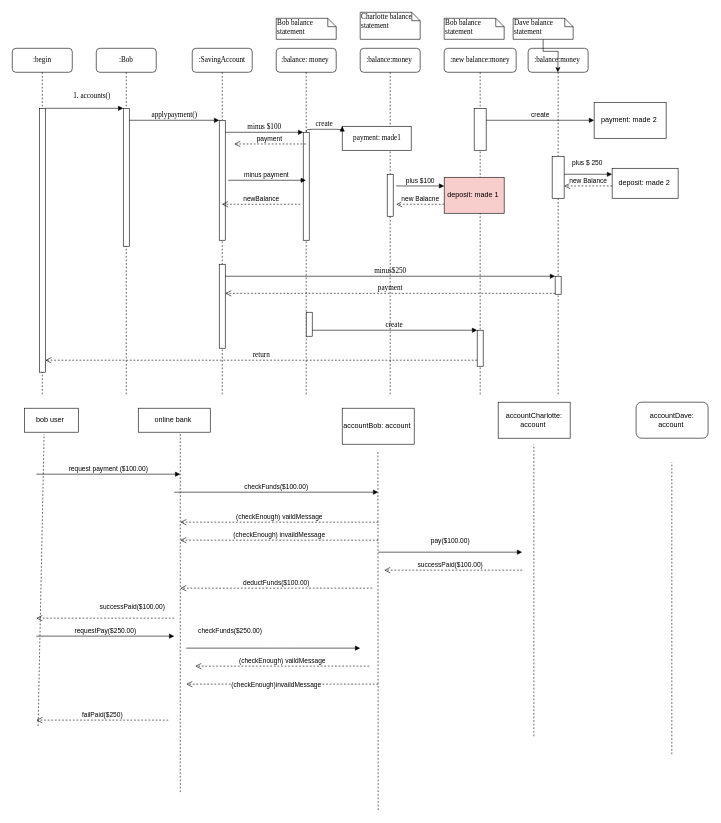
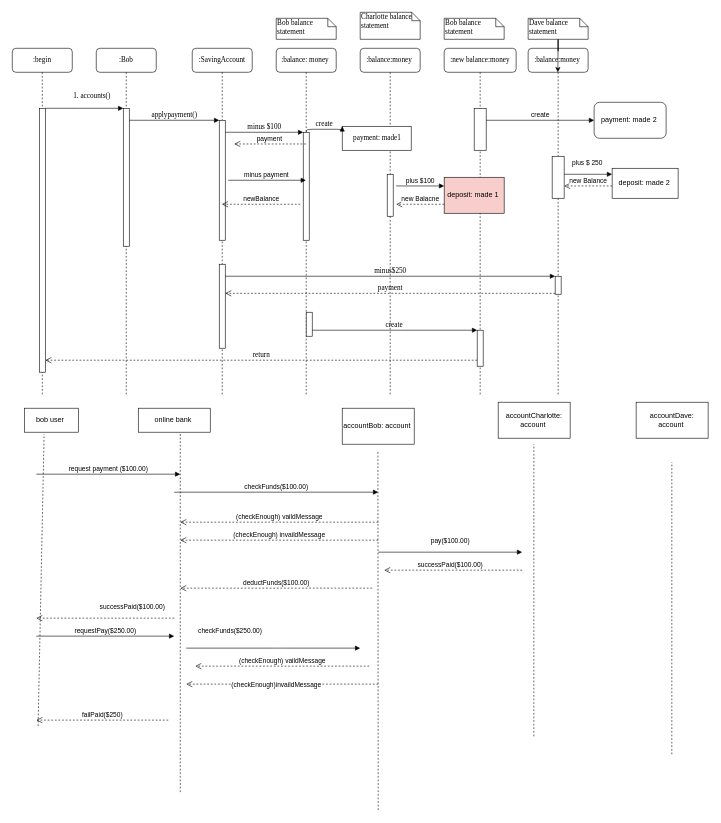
node "Dave balance statement": moved (543, 29) -> (558, 29)
node "payment: made 2": shape rectangle -> rounded rectangle
node "accountDave: account": shape rounded rectangle -> rectangle
